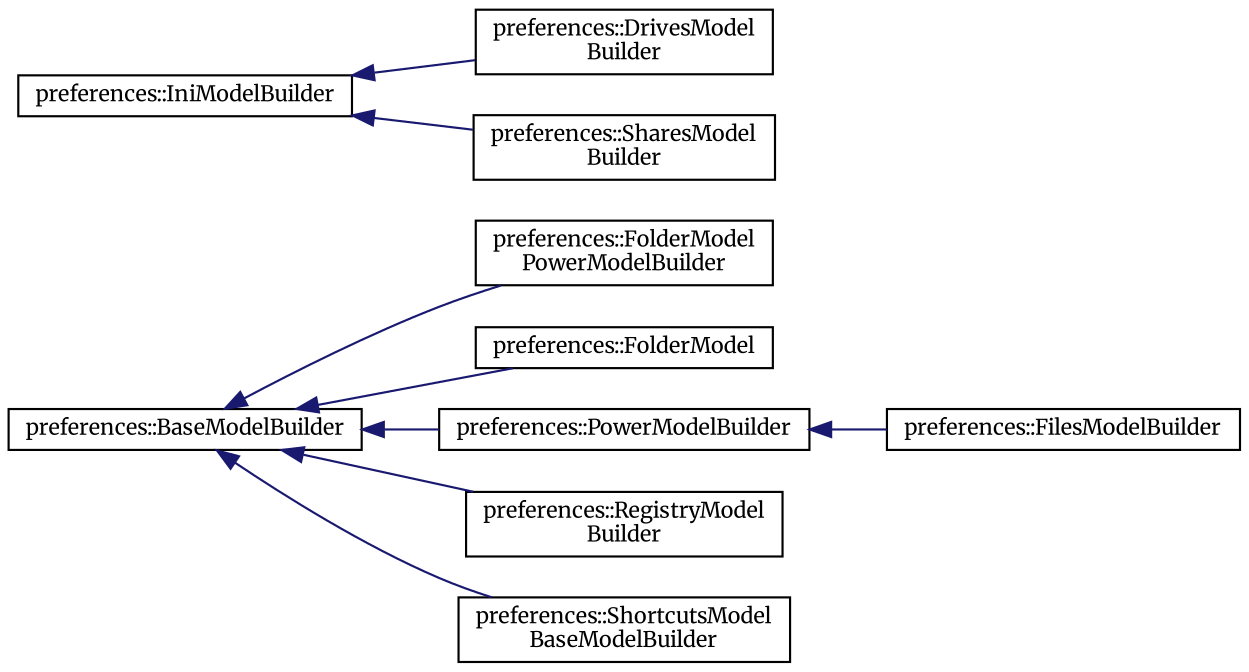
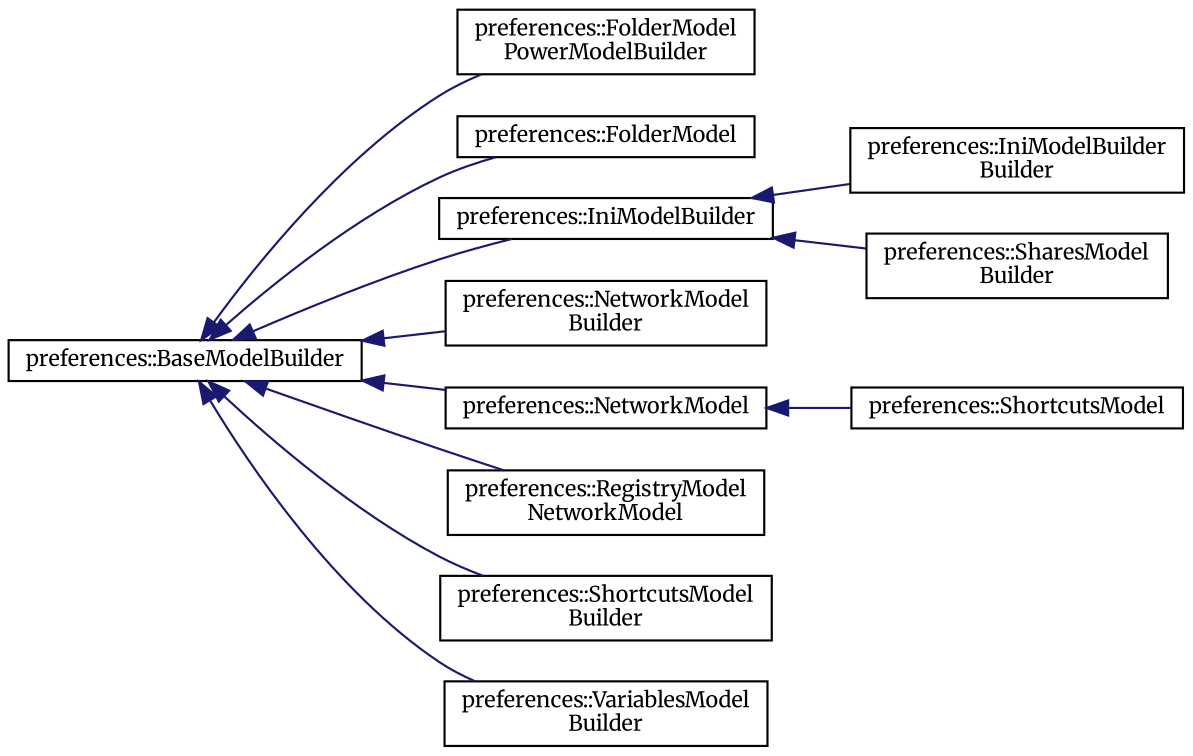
node "preferences::DrivesModel Builder": label "preferences::DrivesModel Builder" -> "preferences::IniModelBuilder Builder"
edge "preferences::IniModelBuilder" -> "preferences::BaseModelBuilder": added
node "preferences::NetworkModel Builder": added
node "preferences::PowerModelBuilder": label "preferences::PowerModelBuilder" -> "preferences::NetworkModel"
node "preferences::FilesModelBuilder": label "preferences::FilesModelBuilder" -> "preferences::ShortcutsModel"
node "preferences::RegistryModel Builder": label "preferences::RegistryModel Builder" -> "preferences::RegistryModel NetworkModel"
node "preferences::ShortcutsModel BaseModelBuilder": label "preferences::ShortcutsModel BaseModelBuilder" -> "preferences::ShortcutsModel Builder"
node "preferences::VariablesModel Builder": added
